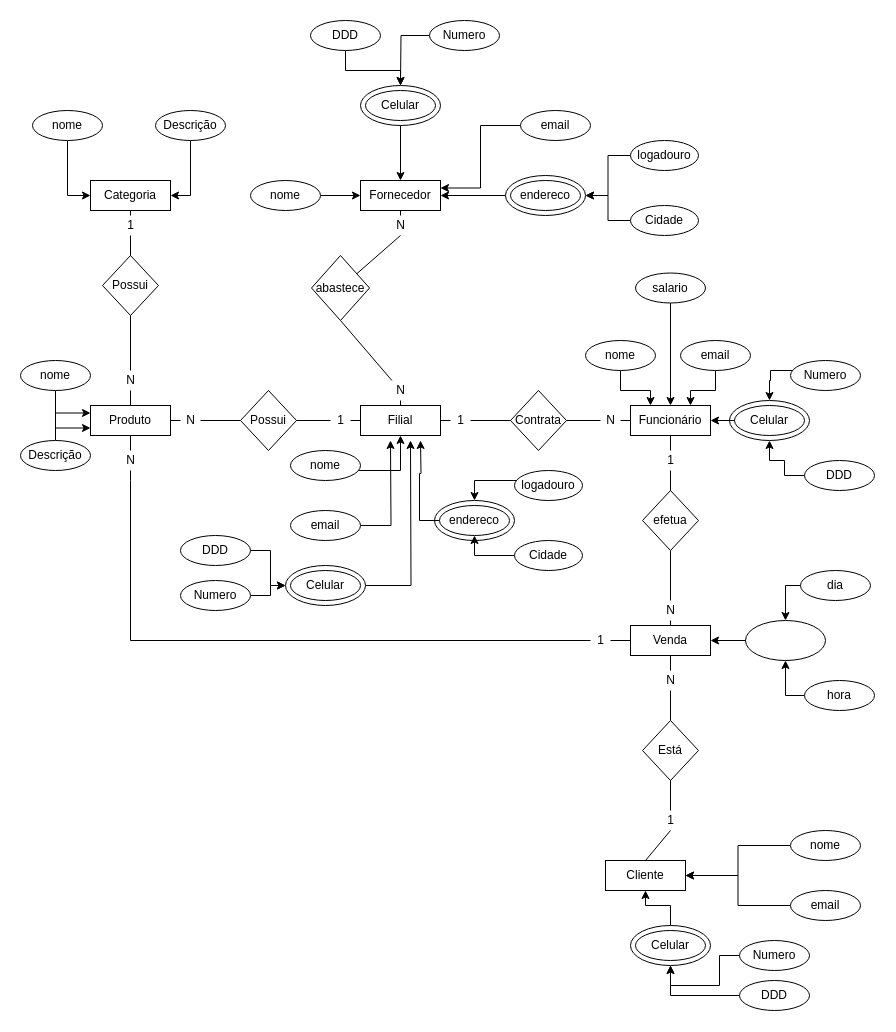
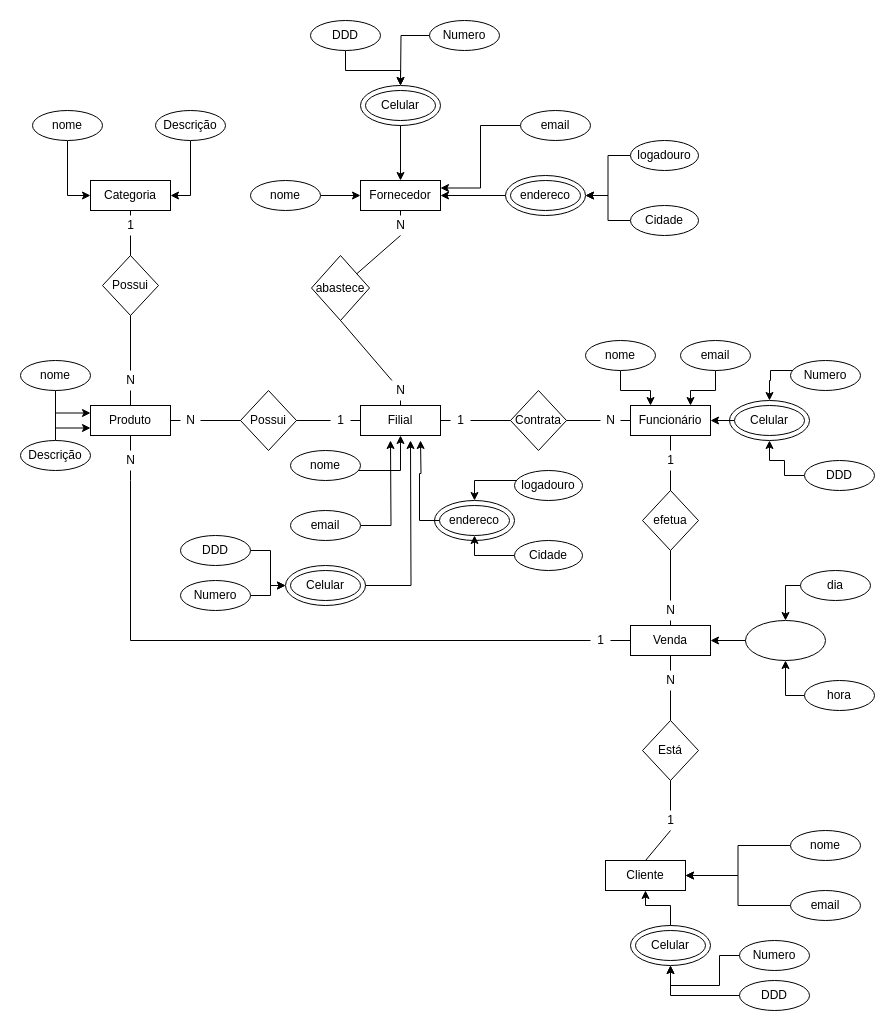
node "salario": removed
edge "salario" -> "Funcionário": removed
